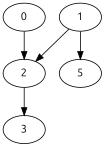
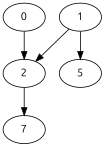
node "3": label "3" -> "7"
